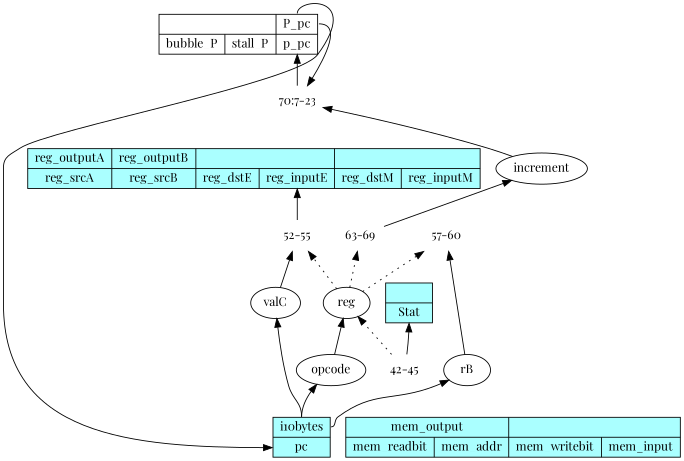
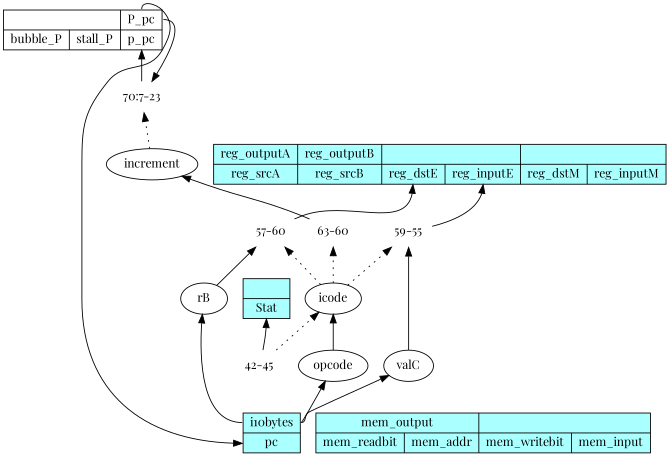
edge "increment" -> "70:7-23": style solid -> dotted
edge "57-60" -> "reg_outputA": added
node "52-55": label "52-55" -> "59-55"
node "63-69": label "63-69" -> "63-60"
node "reg": label "reg" -> "icode"
